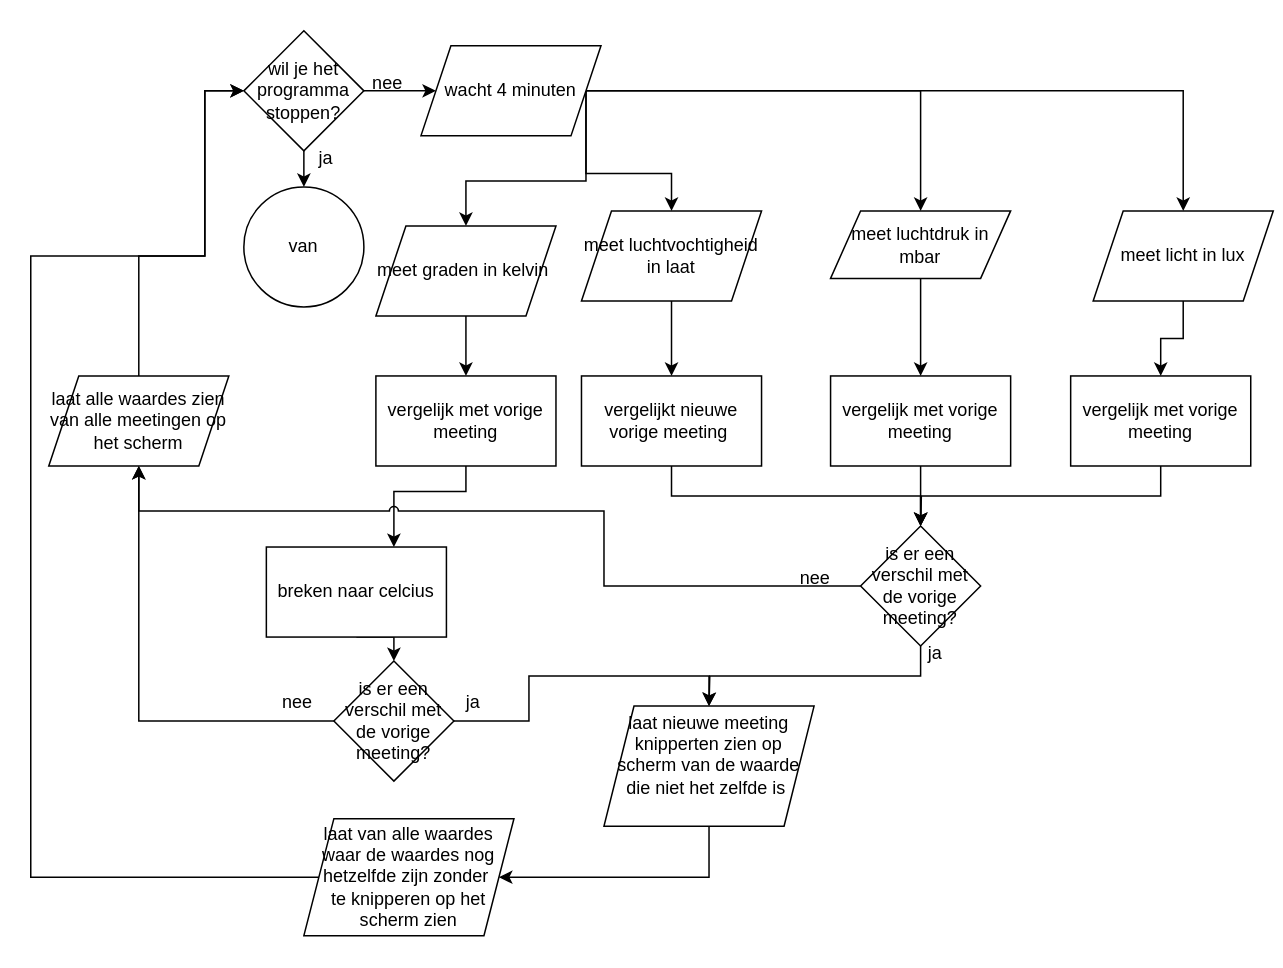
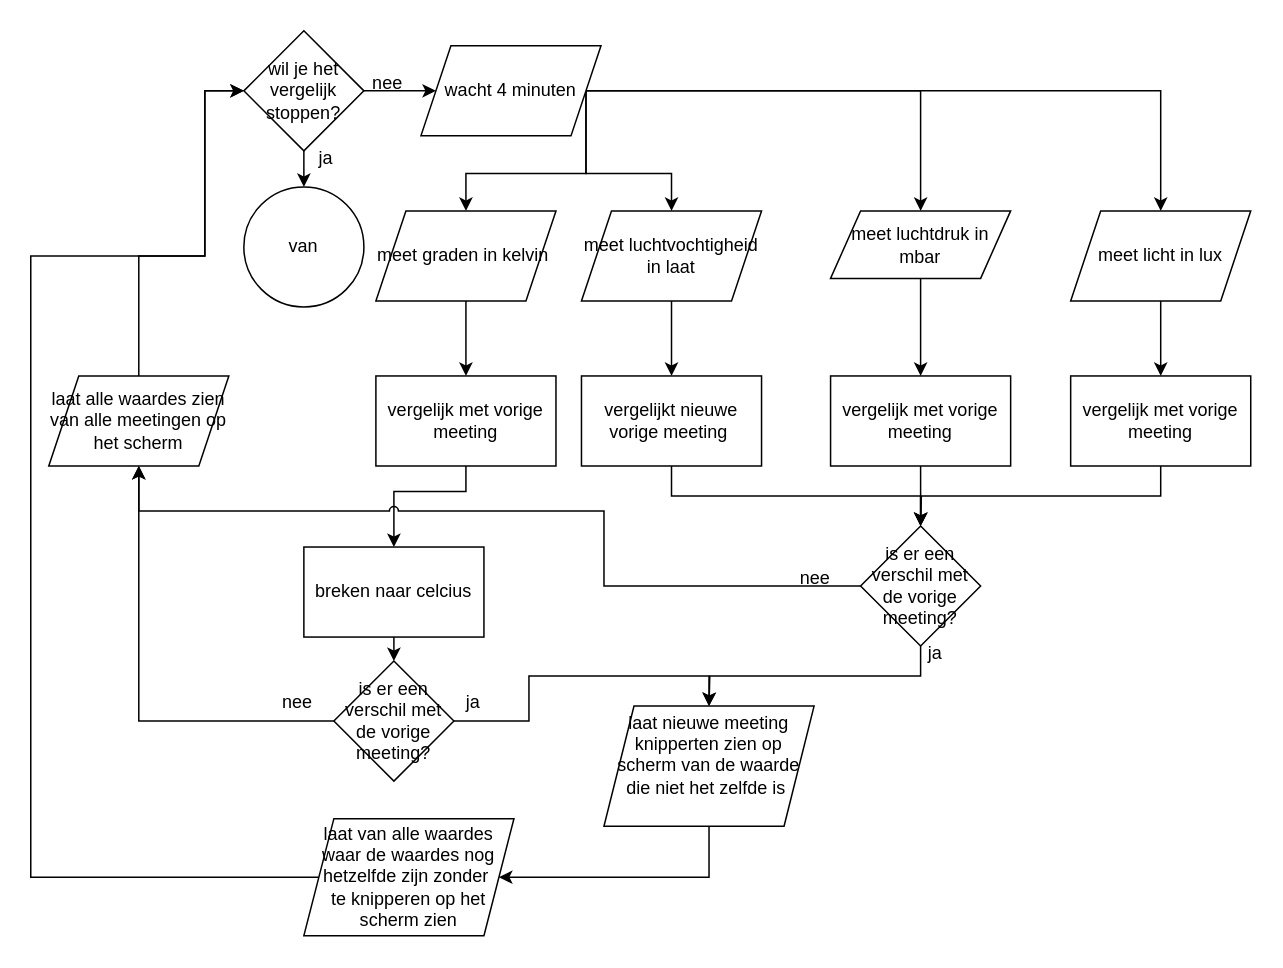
node "wil je het programma stoppen?": label "wil je het programma stoppen?" -> "wil je het vergelijk stoppen?"
node "meet licht in lux": moved (1183, 256) -> (1160, 256)
node "meet graden in kelvin": moved (466, 271) -> (466, 256)
node "breken naar celcius": moved (356, 592) -> (394, 592)
